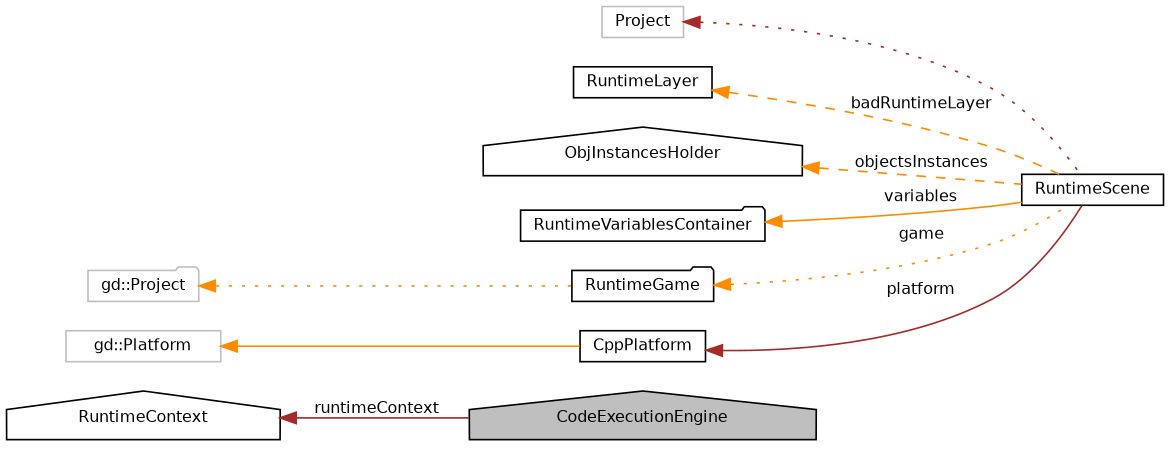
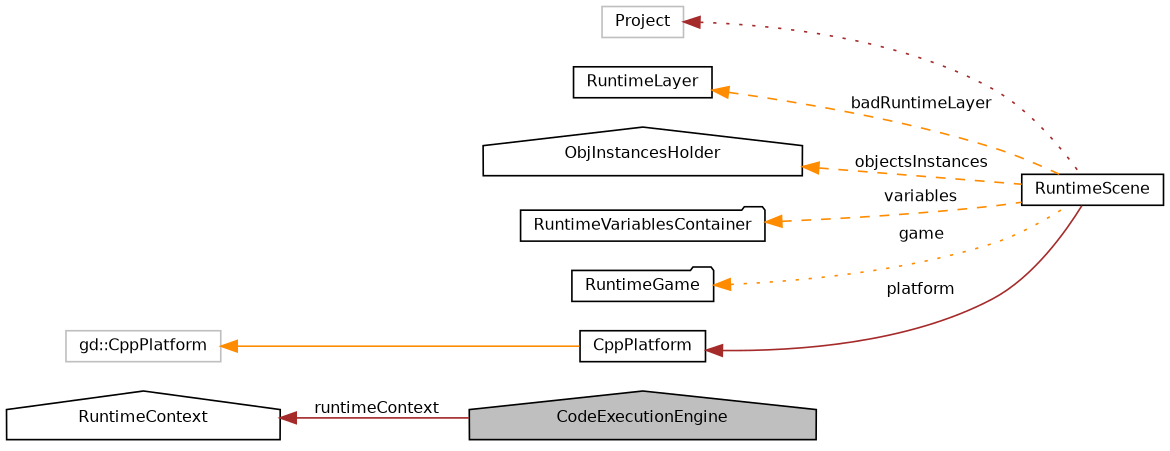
edge "RuntimeScene" -> "RuntimeVariablesContainer": style solid -> dashed
node "gd::Project": removed
node "gd::Platform": label "gd::Platform" -> "gd::CppPlatform"
